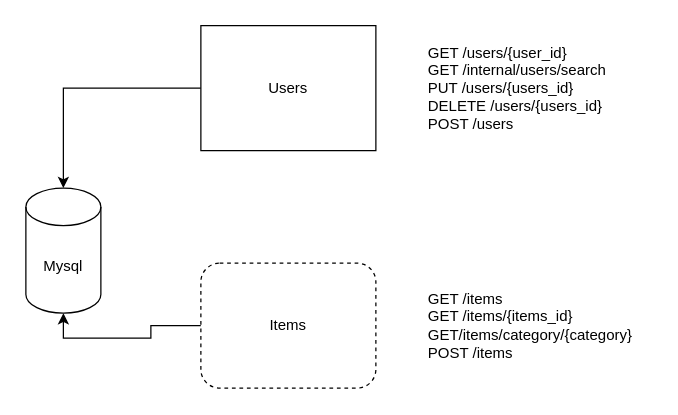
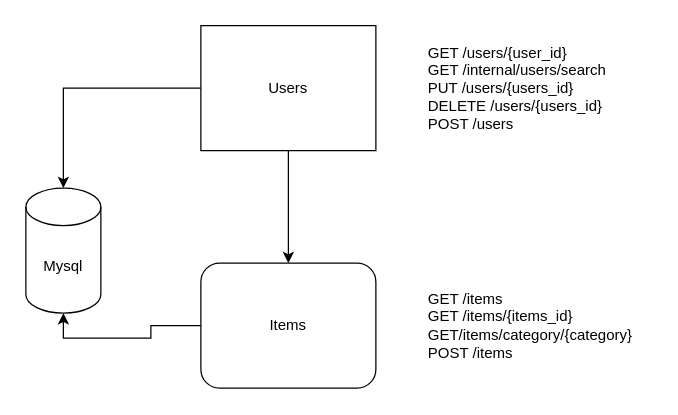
edge "Users" -> "Items": added
node "Items": style dashed -> solid
